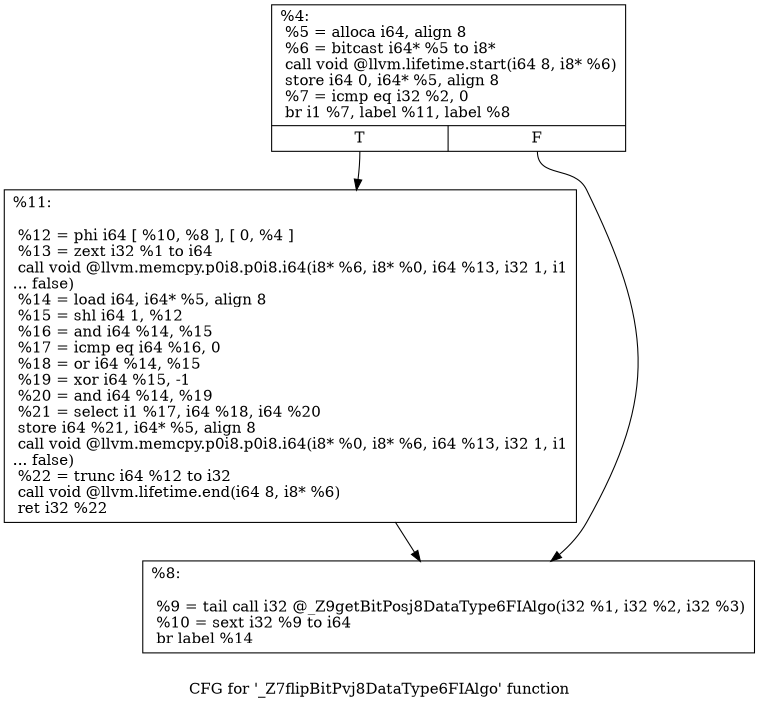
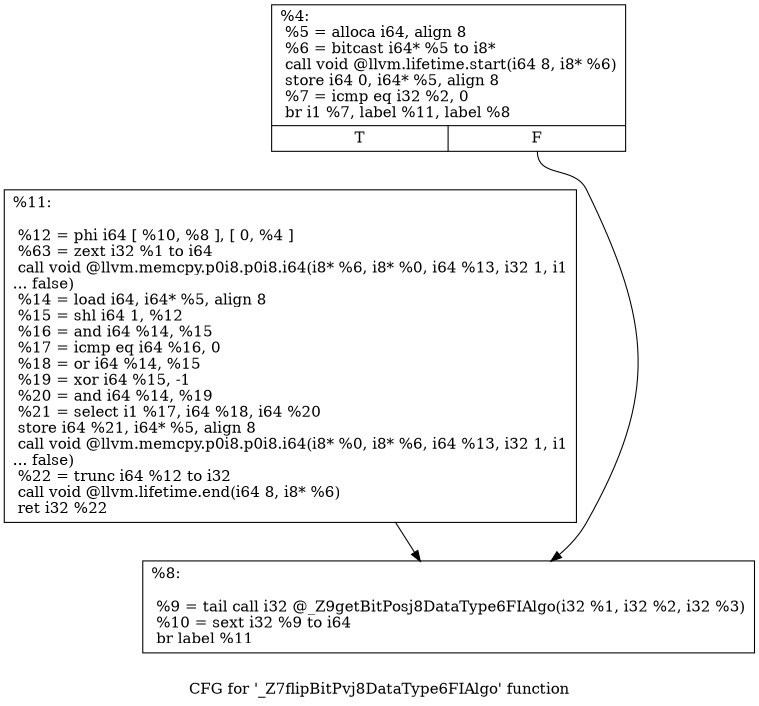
edge "%4:" -> "%11:": removed
node "%11:": text "%13 = zext i32 %1 to i64" -> "%63 = zext i32 %1 to i64"
node "%8:": text "br label %14" -> "br label %11"
